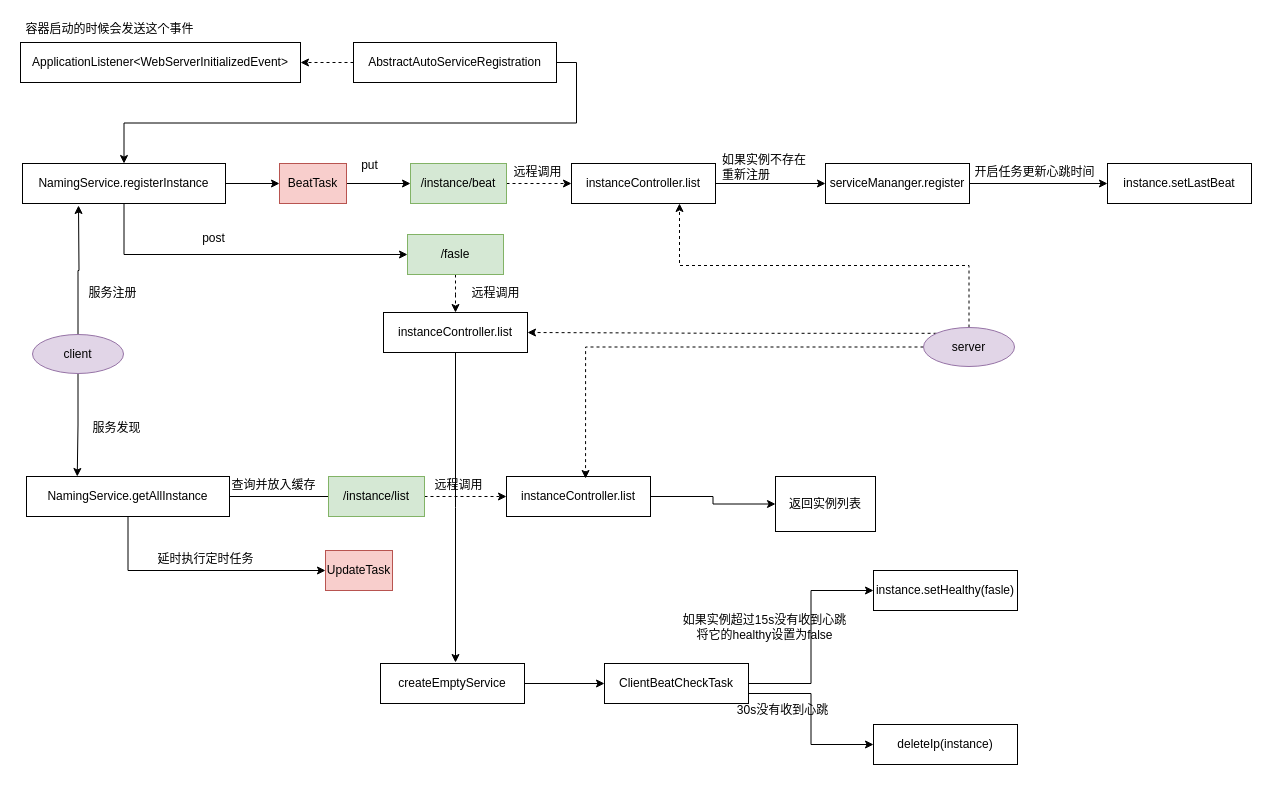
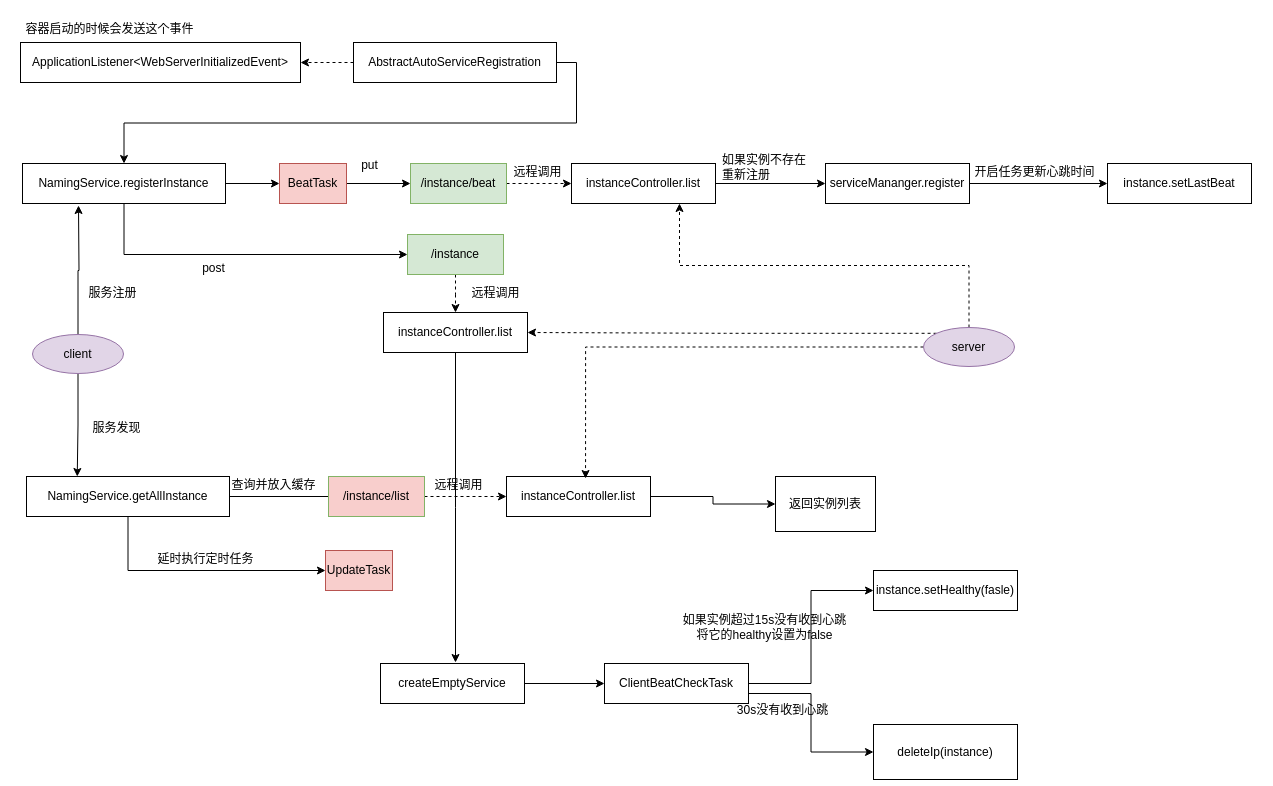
node "post": moved (213, 239) -> (213, 269)
node "/fasle": label "/fasle" -> "/instance"
node "/instance/list": fillcolor #d5e8d4 -> #f8cecc
node "deleteIp(instance)": size 144x40 -> 144x55
